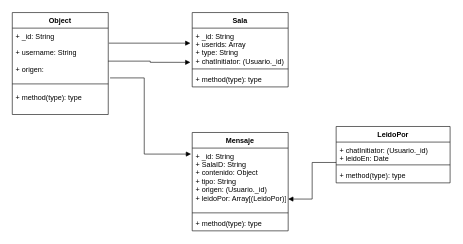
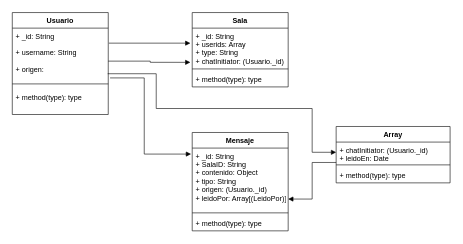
node "Object": label "Object" -> "Usuario"
edge "+ _id: String + username: String + origen:" -> "+ chatInitiator: (Usuario._id) + leidoEn: Date": added
node "LeidoPor": label "LeidoPor" -> "Array"
